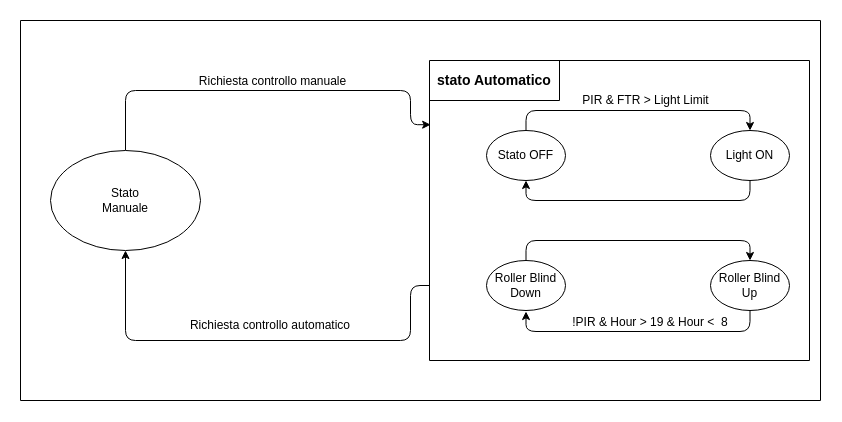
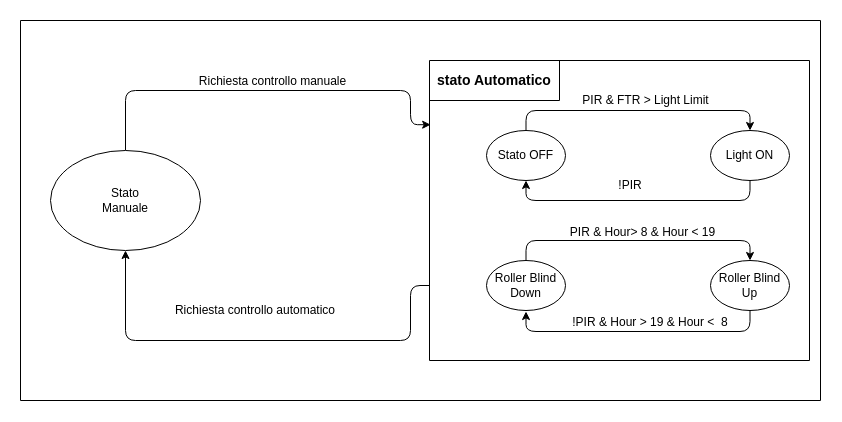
node "!PIR": added
node "PIR & Hour> 8 & Hour < 19": added
node "Richiesta controllo automatico": moved (271, 326) -> (256, 311)
